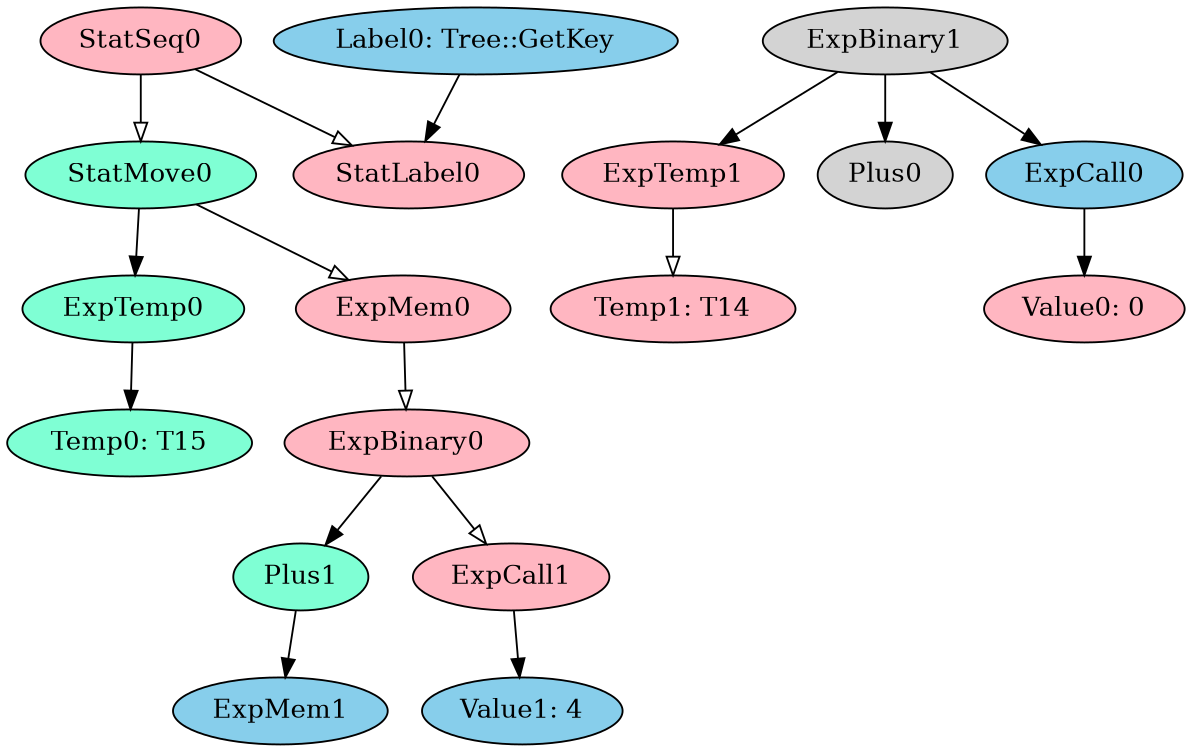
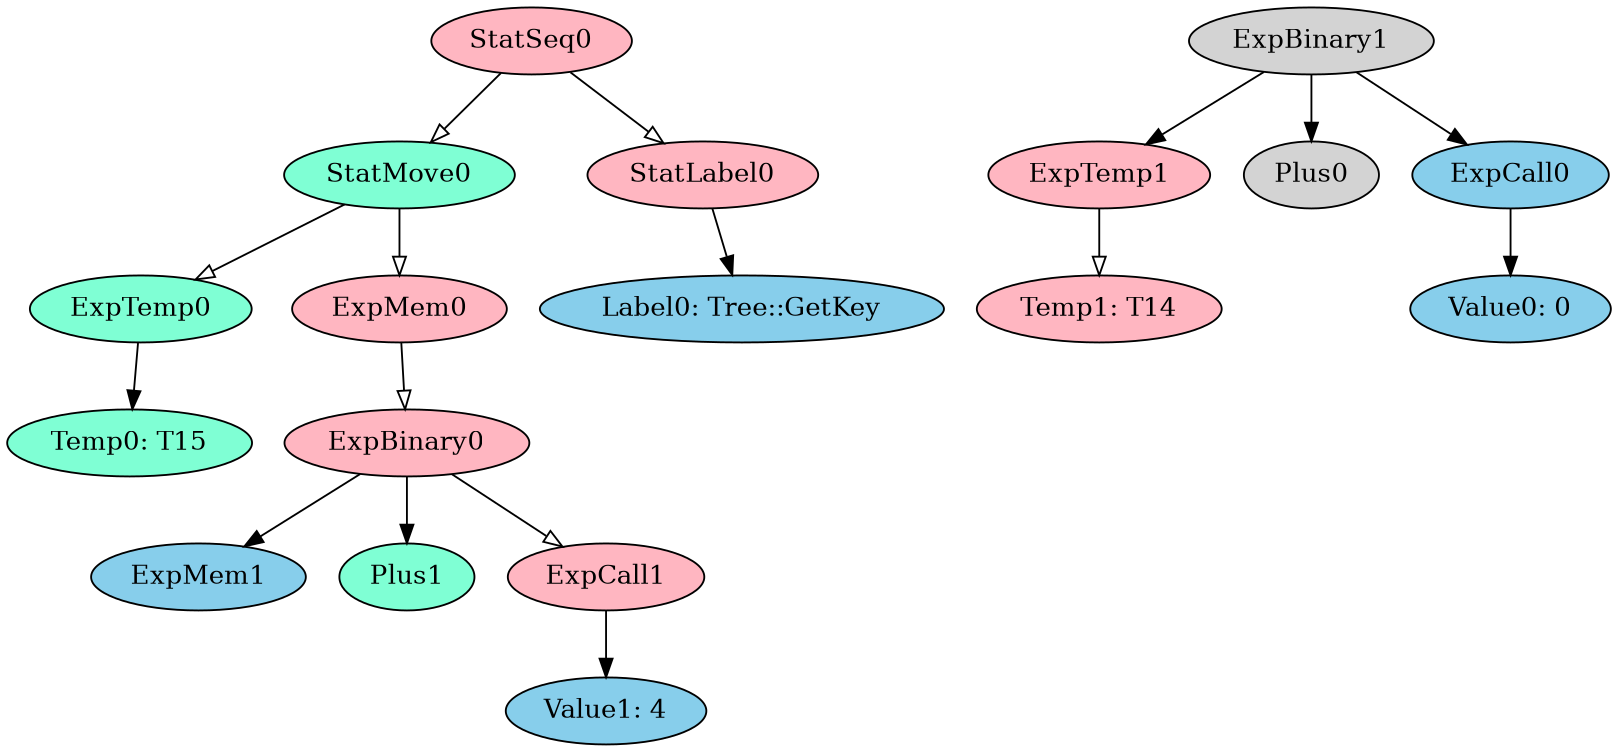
edge "Label0: Tree::GetKey" -> "StatLabel0": reversed
edge "StatMove0" -> "ExpTemp0": arrowhead normal -> onormal
node "Value0: 0": fillcolor lightpink -> skyblue
edge "Plus1" -> "ExpMem1": now "ExpBinary0" -> "ExpMem1"
